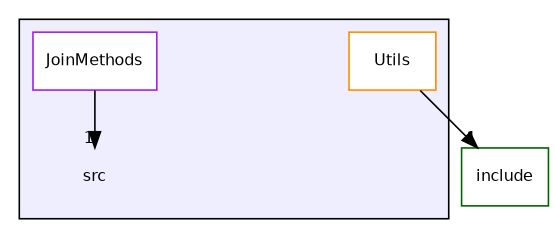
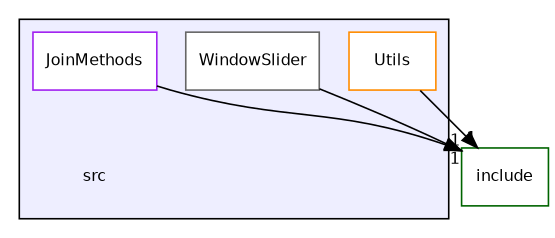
node "WindowSlider": added
edge "JoinMethods" -> "src": now "JoinMethods" -> "include"
